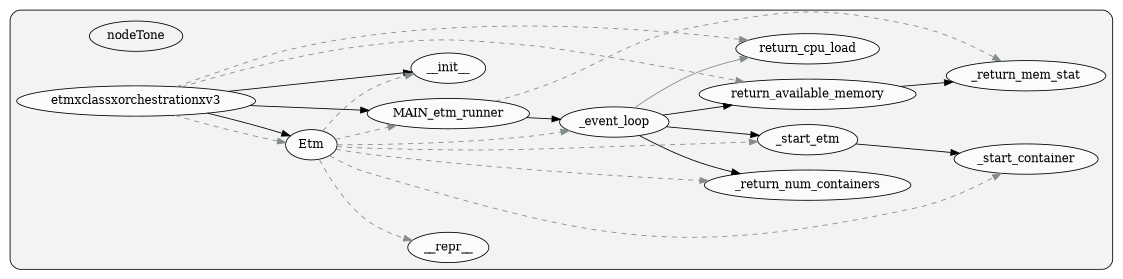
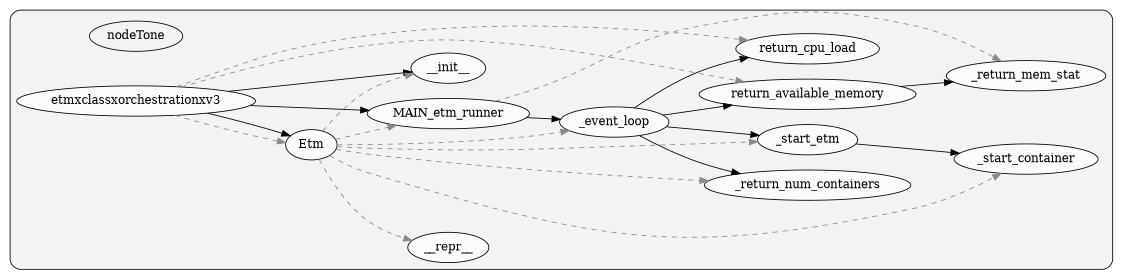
edge "_event_loop" -> "return_cpu_load": color #838b8b -> #000000
